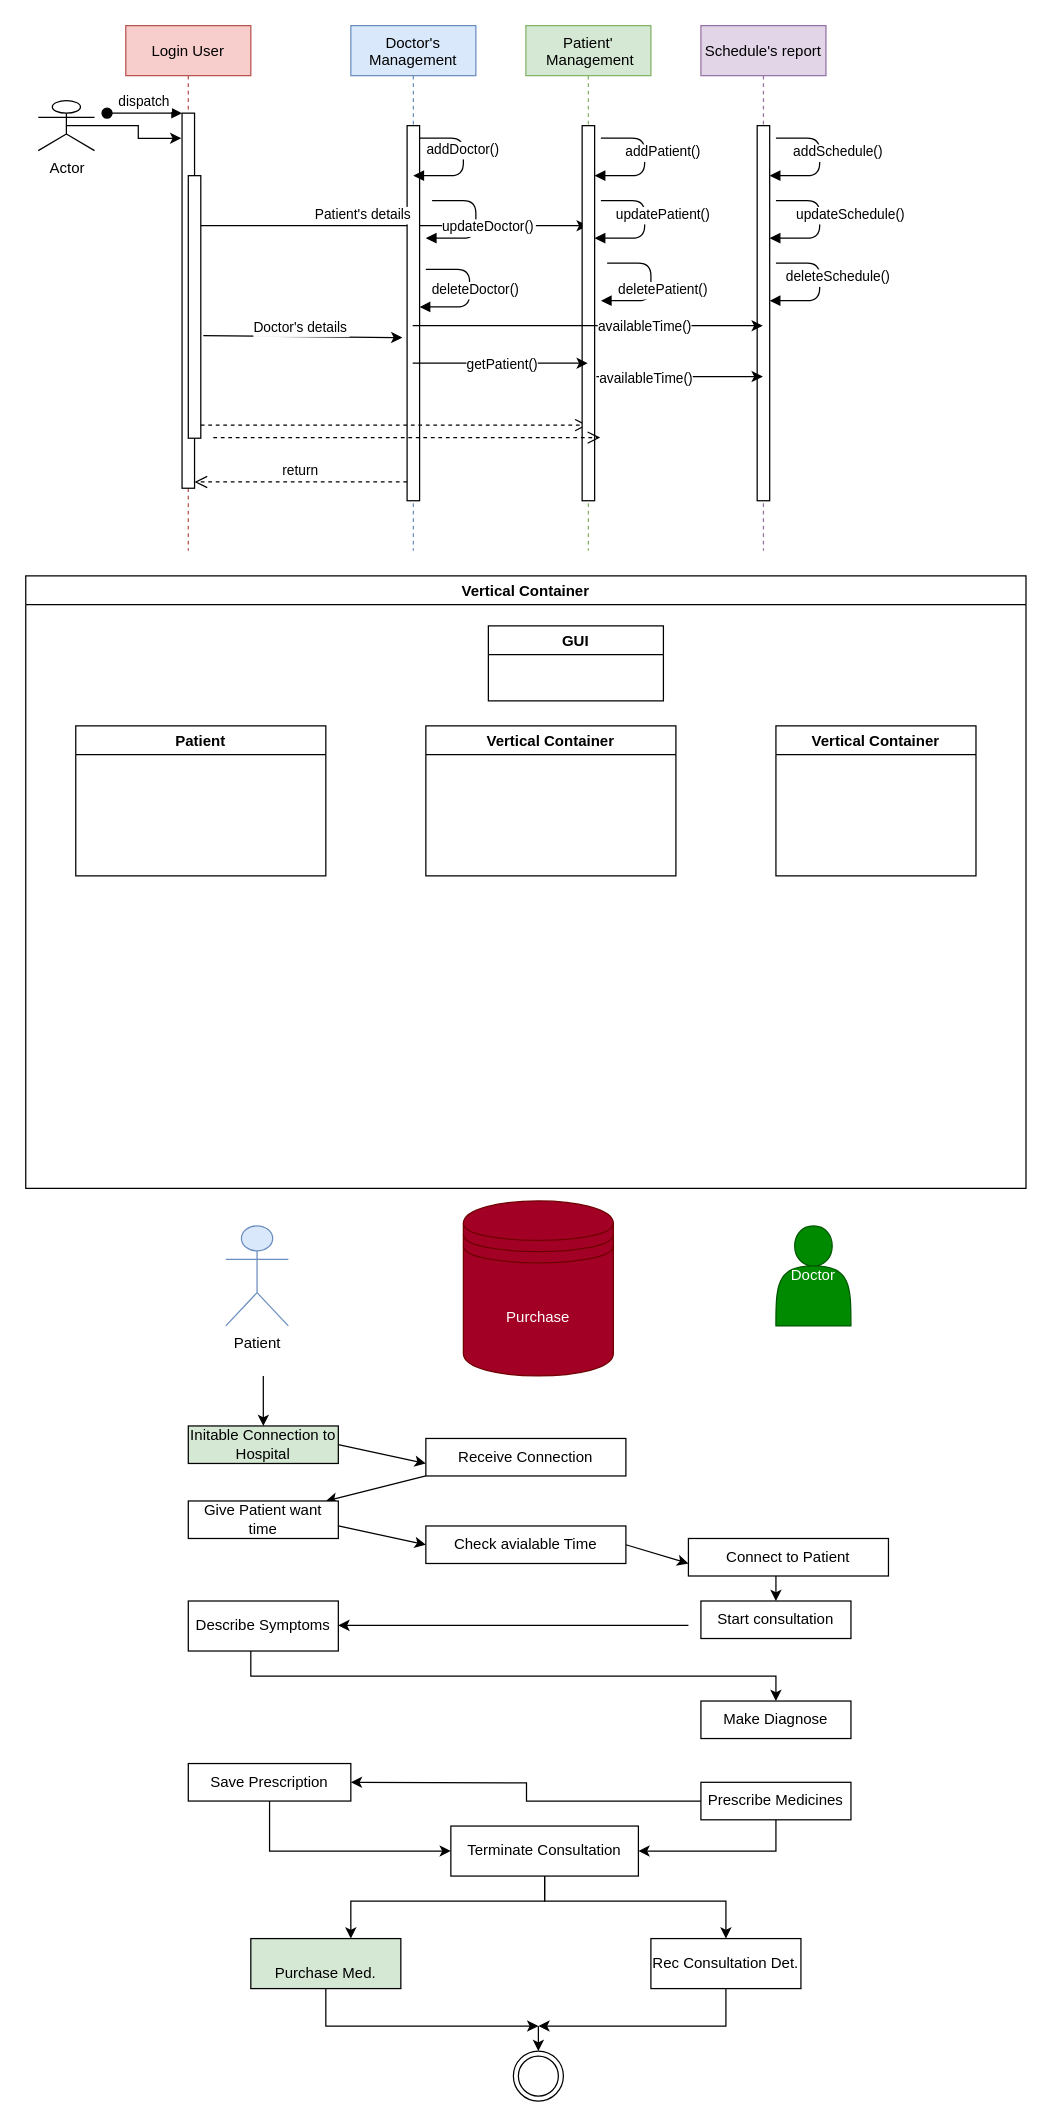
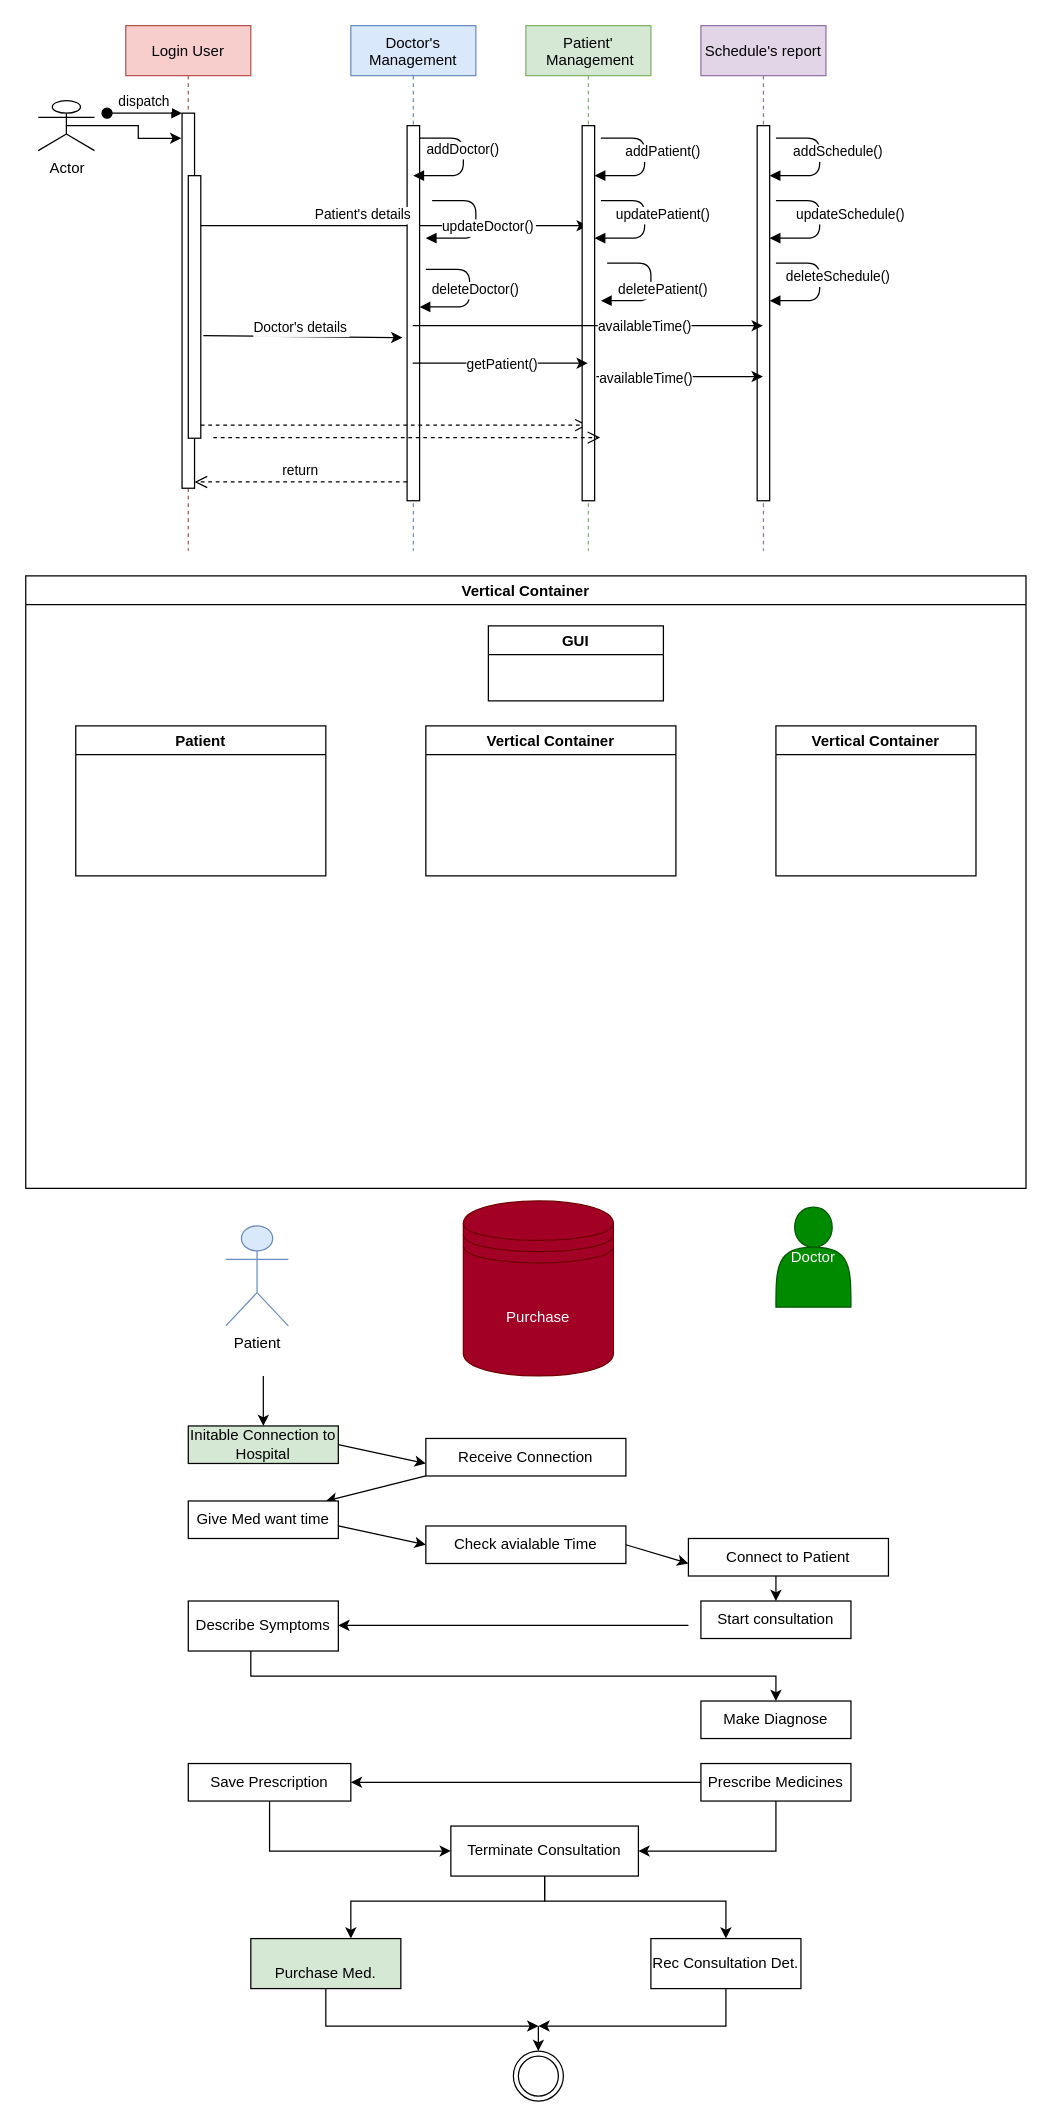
node "Doctor": moved (813, 1276) -> (813, 1257)
node "Give Patient want time": label "Give Patient want time" -> "Give Med want time"
node "Prescribe Medicines": moved (776, 1801) -> (776, 1782)
